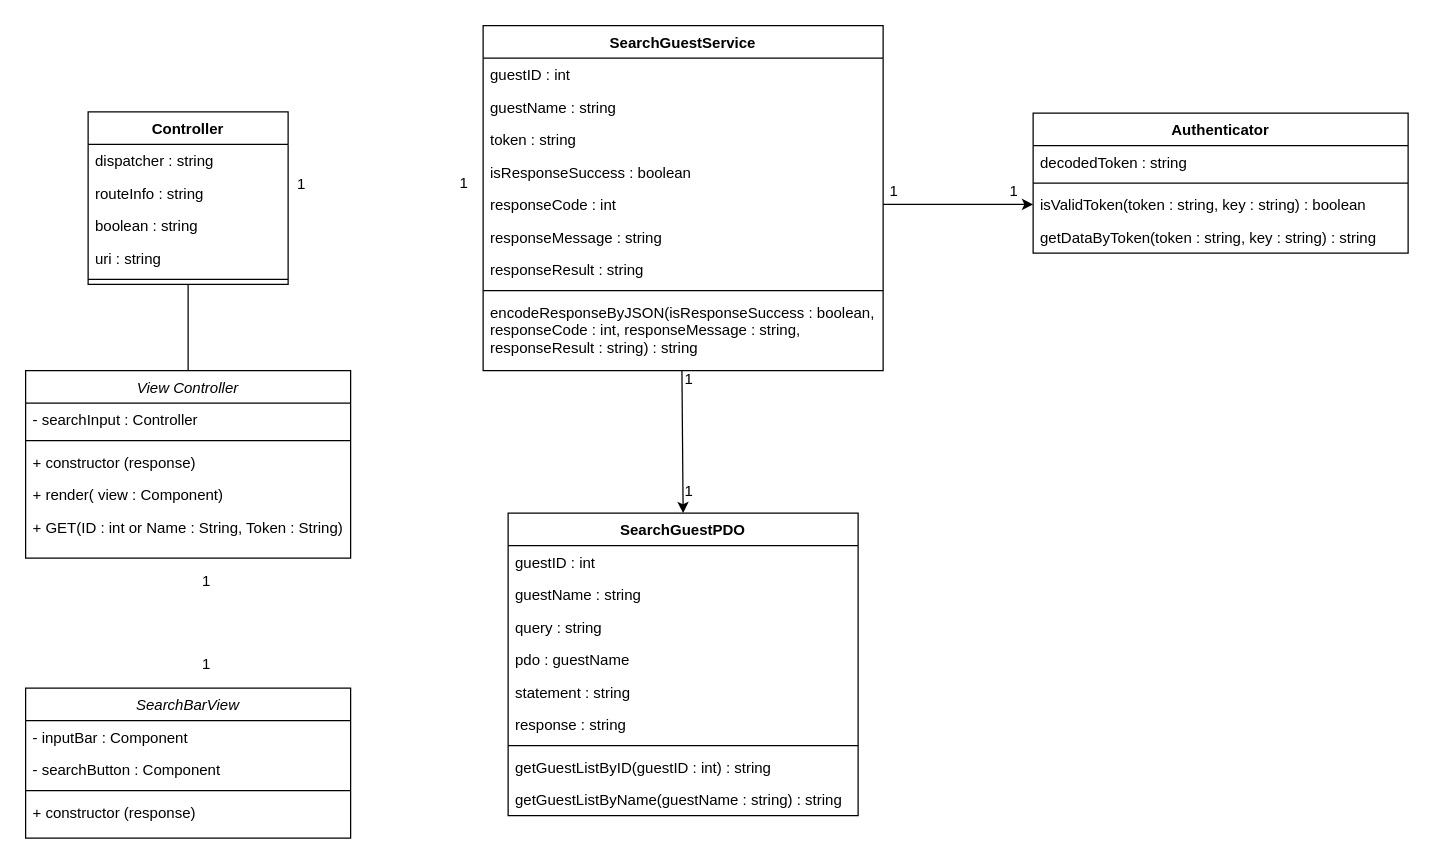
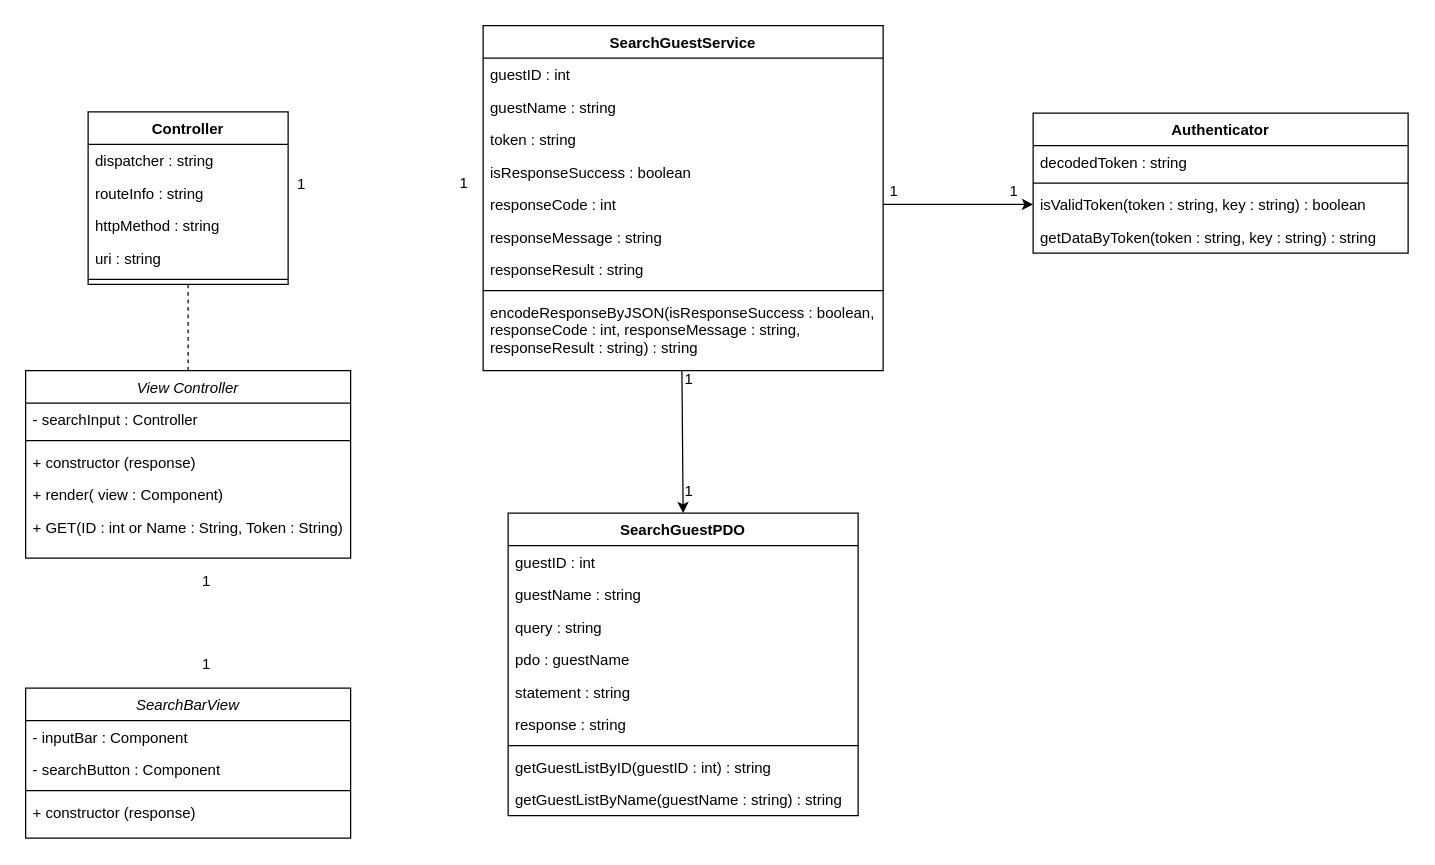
node "boolean : string": label "boolean : string" -> "httpMethod : string"
edge "Controller" -- "View Controller": style solid -> dashed
